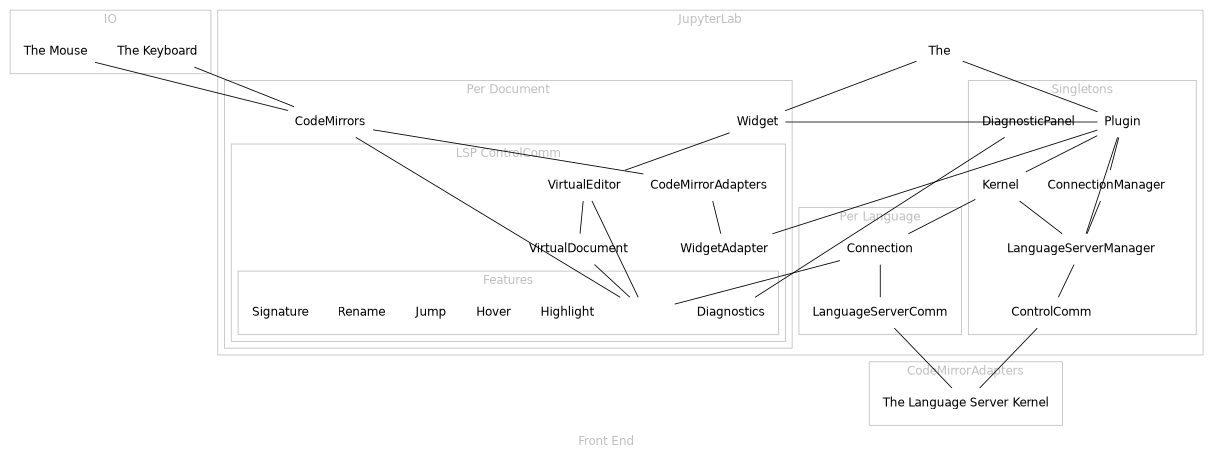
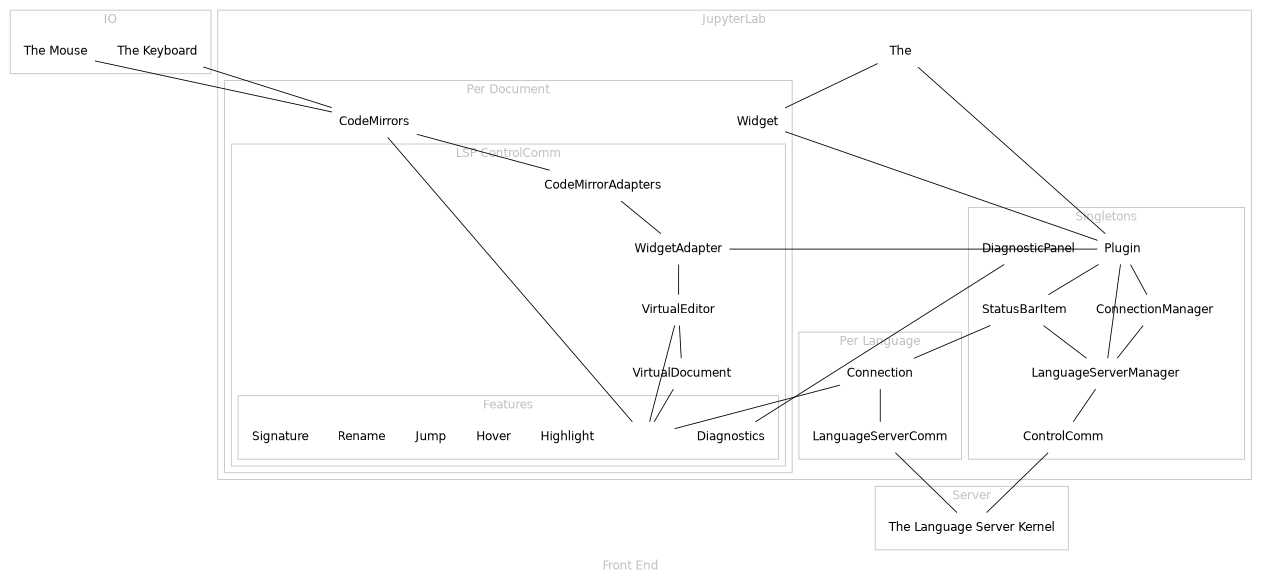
edge "Widget" -- "VirtualEditor": now "WidgetAdapter" -- "VirtualEditor"
node "Kernel": label "Kernel" -> "StatusBarItem"
cluster "CodeMirrorAdapters": label "CodeMirrorAdapters" -> "Server"
